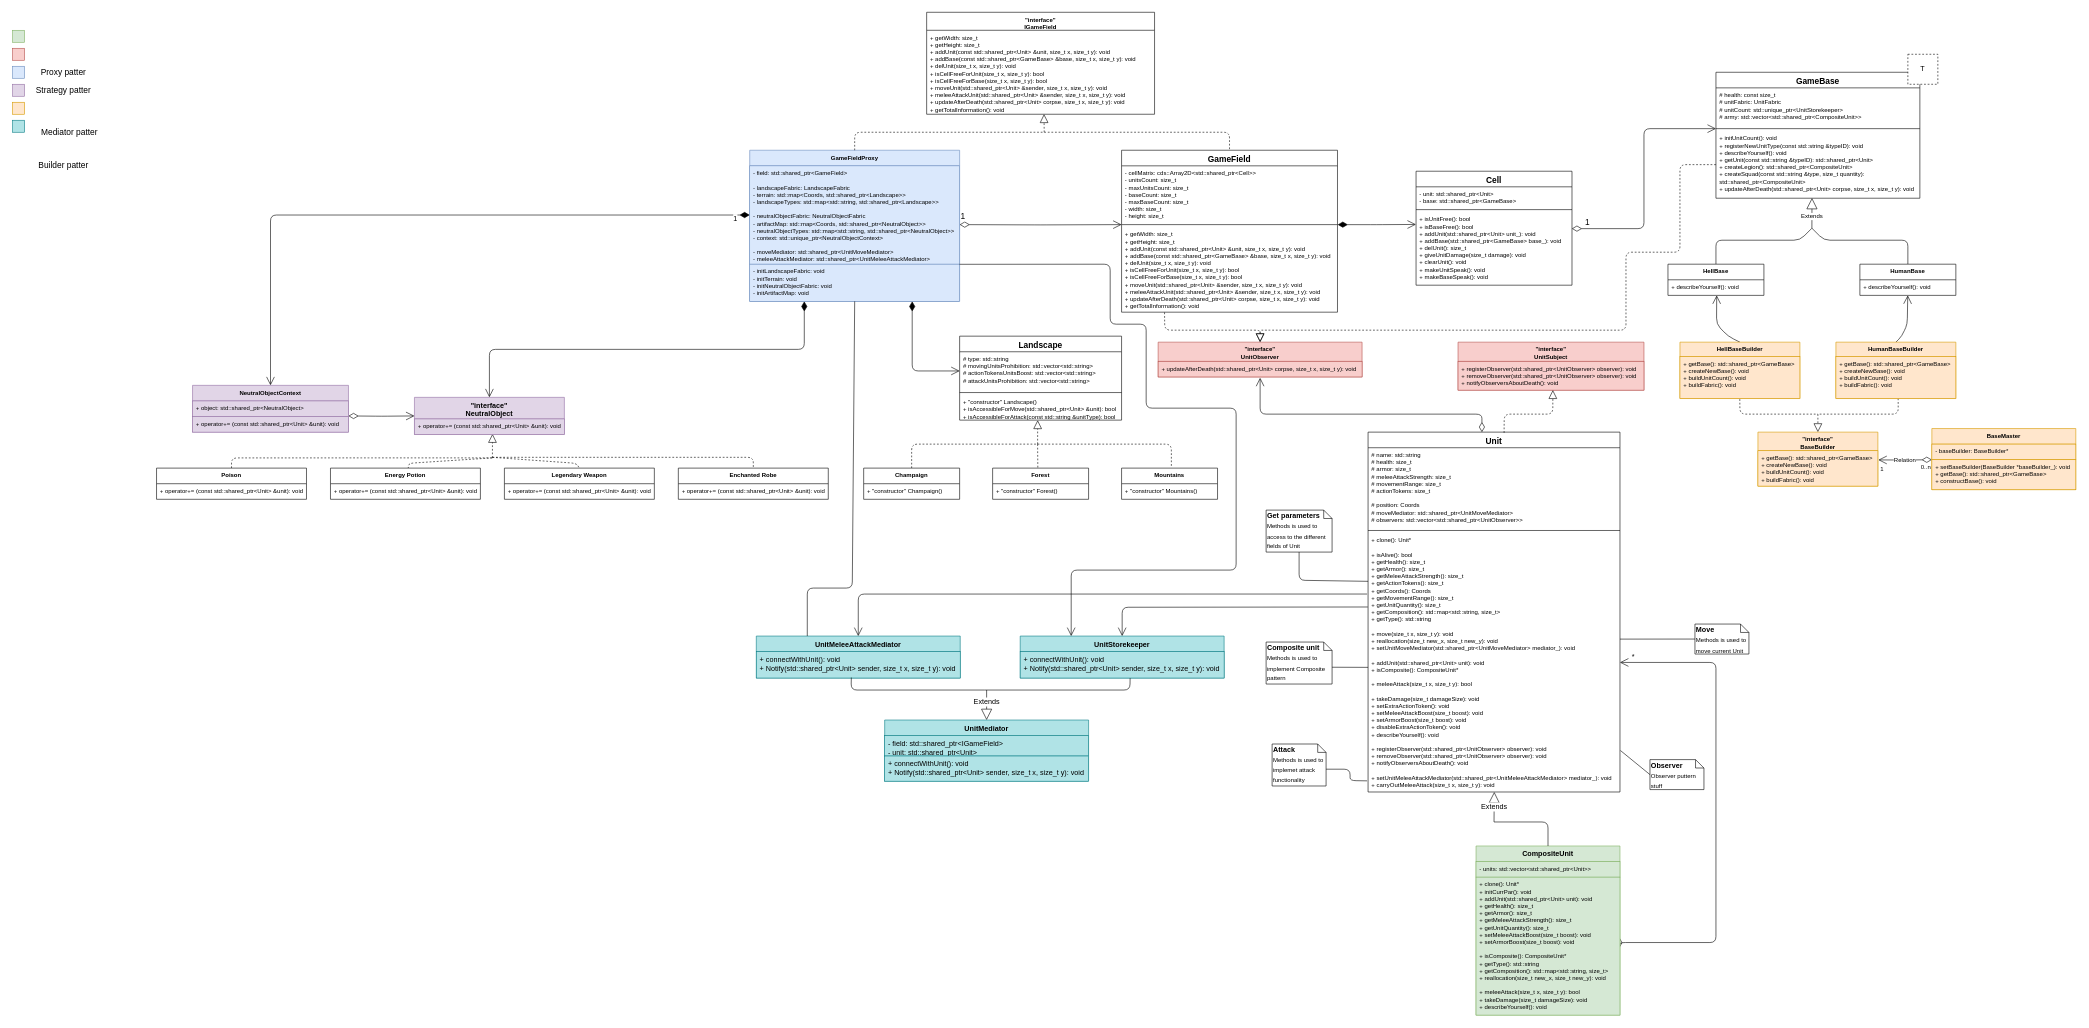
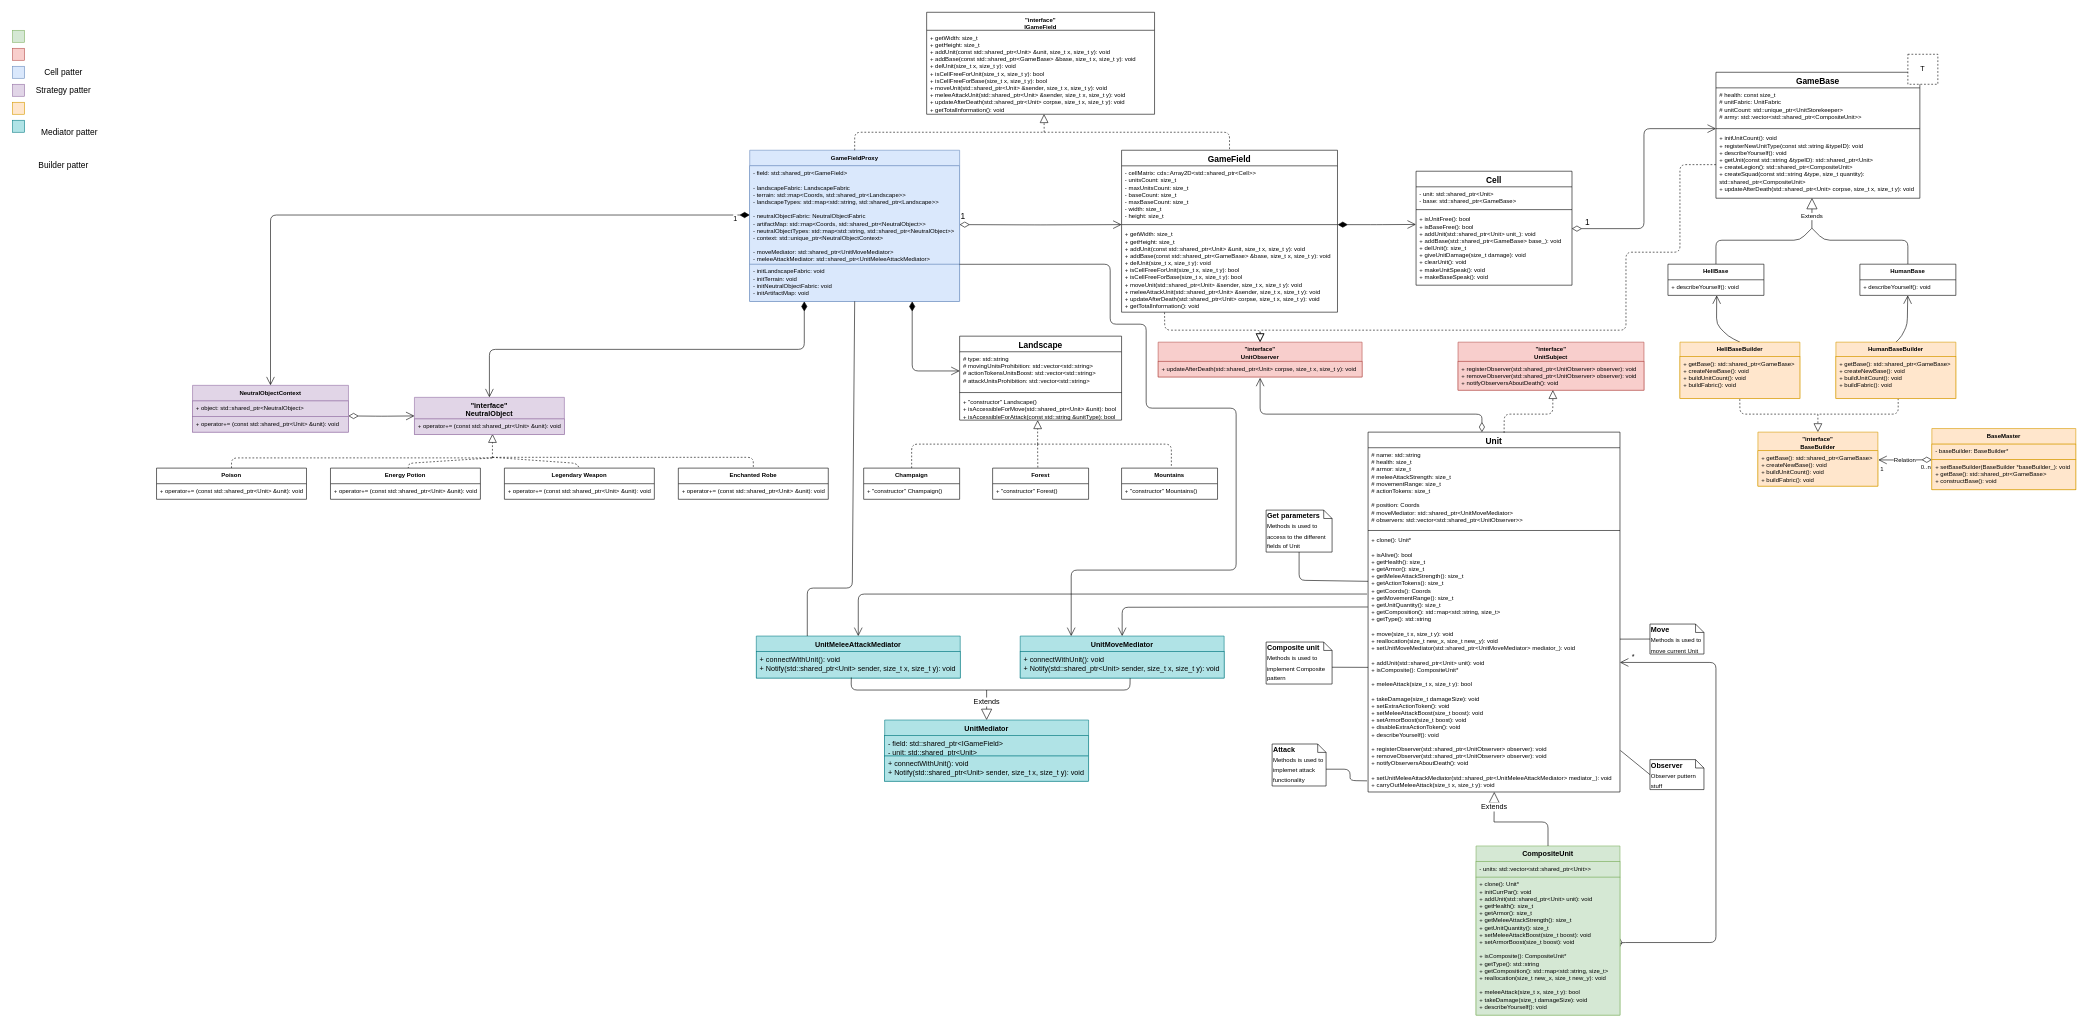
node "Proxy patter": label "Proxy patter" -> "Cell patter"
node "Move Methods is used to move current Unit": moved (1722, 639) -> (1677, 639)
node "UnitStorekeeper": label "UnitStorekeeper" -> "UnitMoveMediator"
